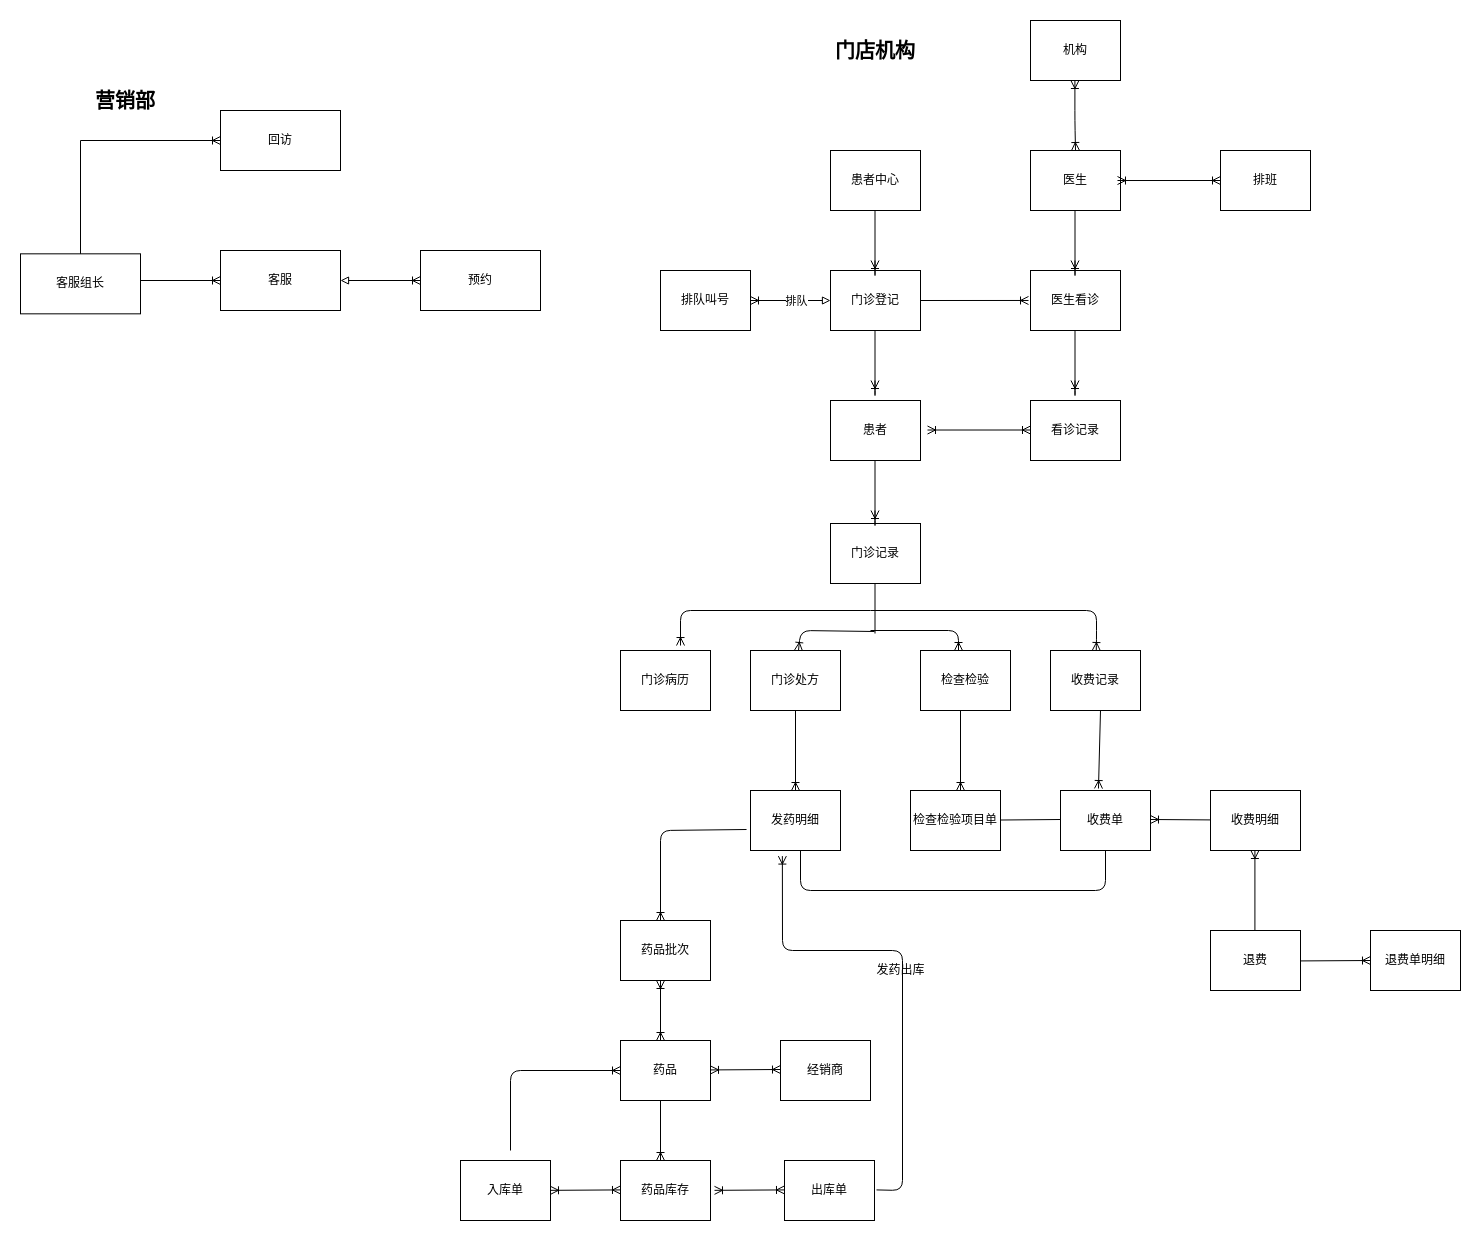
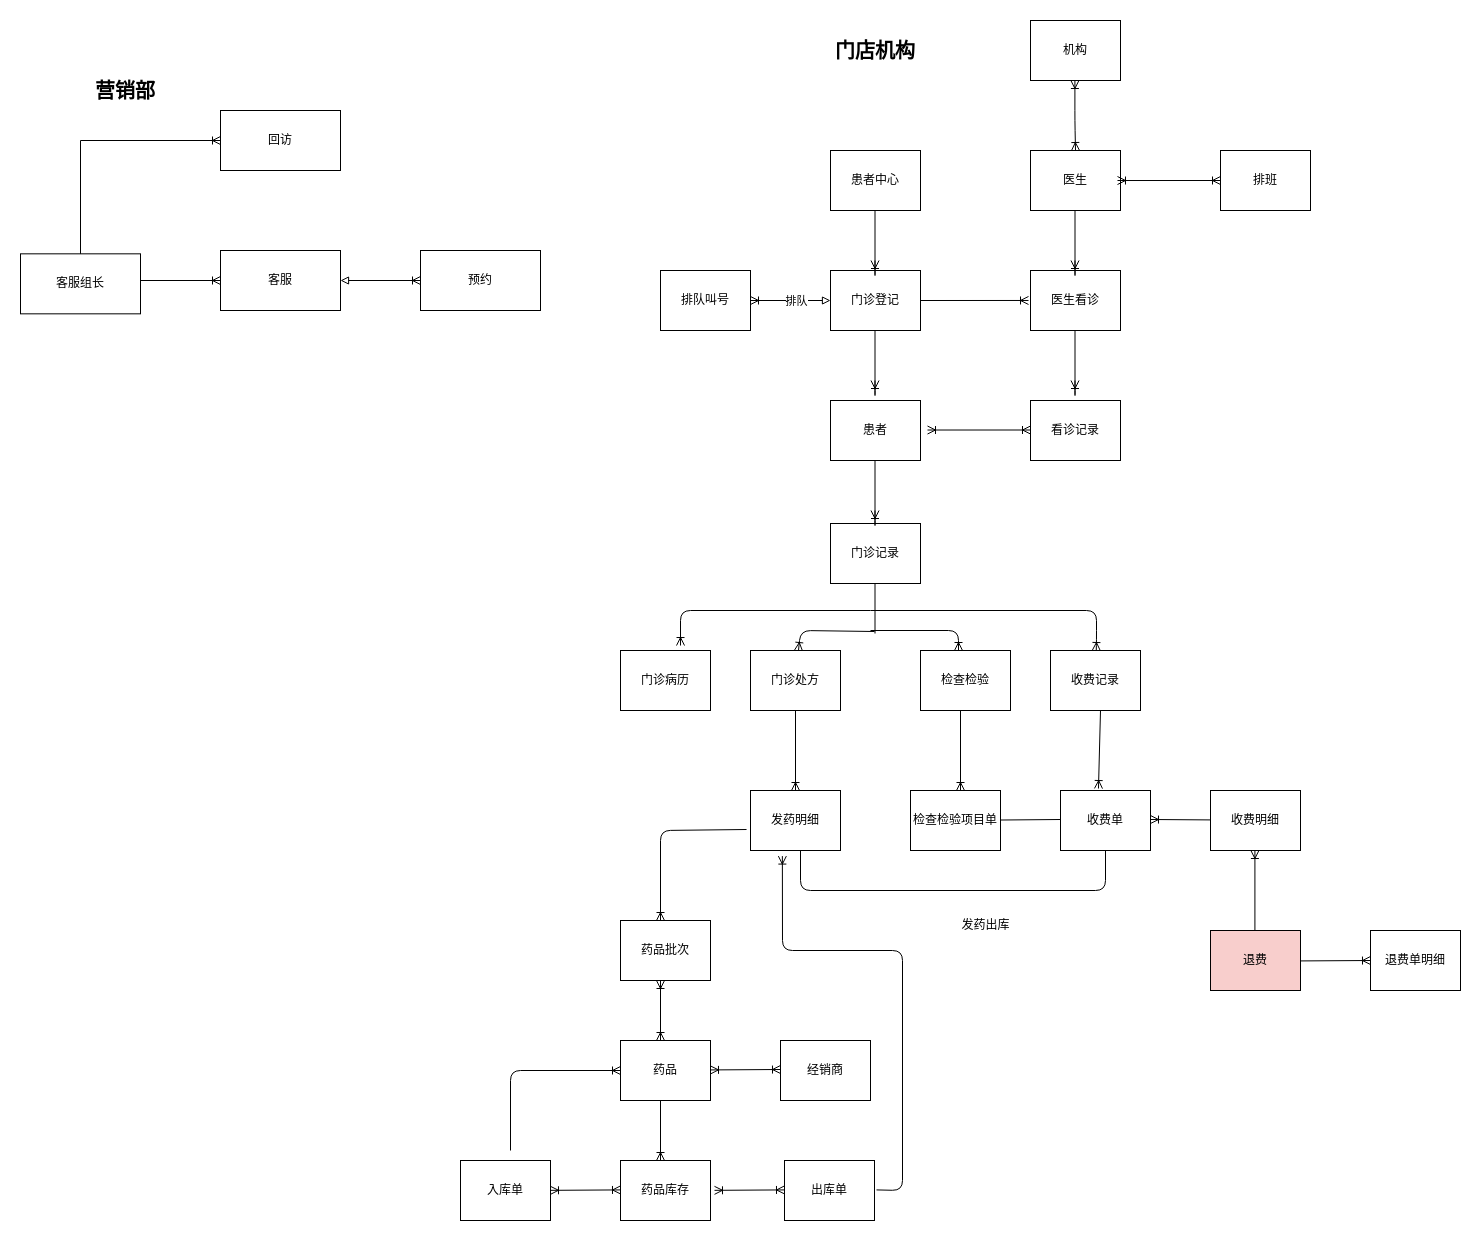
node "营销部": moved (126, 101) -> (126, 91)
node "退费": fillcolor #ffffff -> #f8cecc
node "发药出库": moved (901, 971) -> (986, 926)
